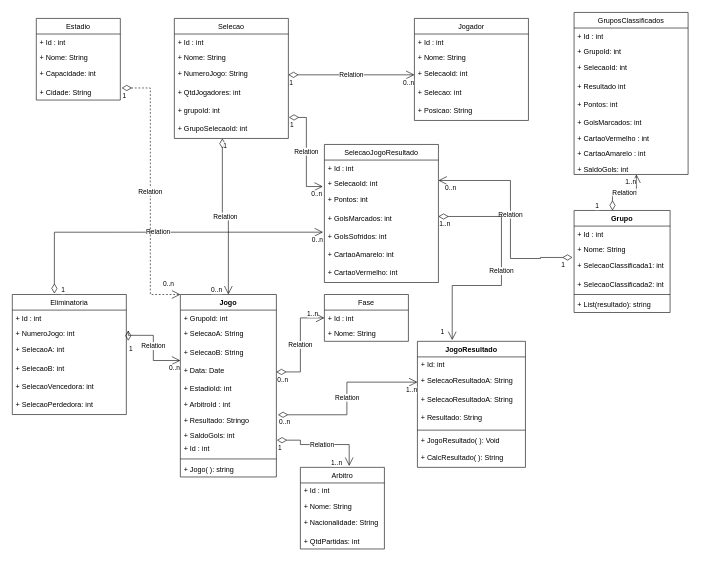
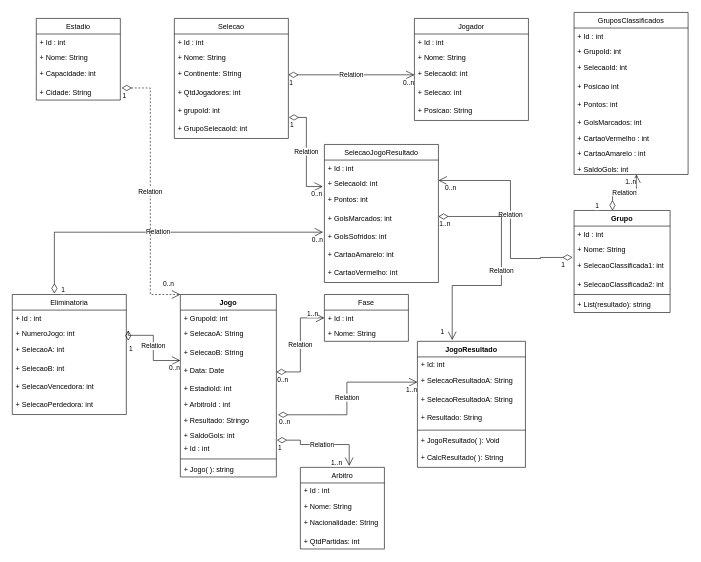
node "+ NumeroJogo: String": label "+ NumeroJogo: String" -> "+ Continente: String"
node "+ Resultado int": label "+ Resultado int" -> "+ Posicao int"
edge "+ GrupoSelecaoId: int" -- "Jogo": removed, labels "1", "Relation", "0..n"
